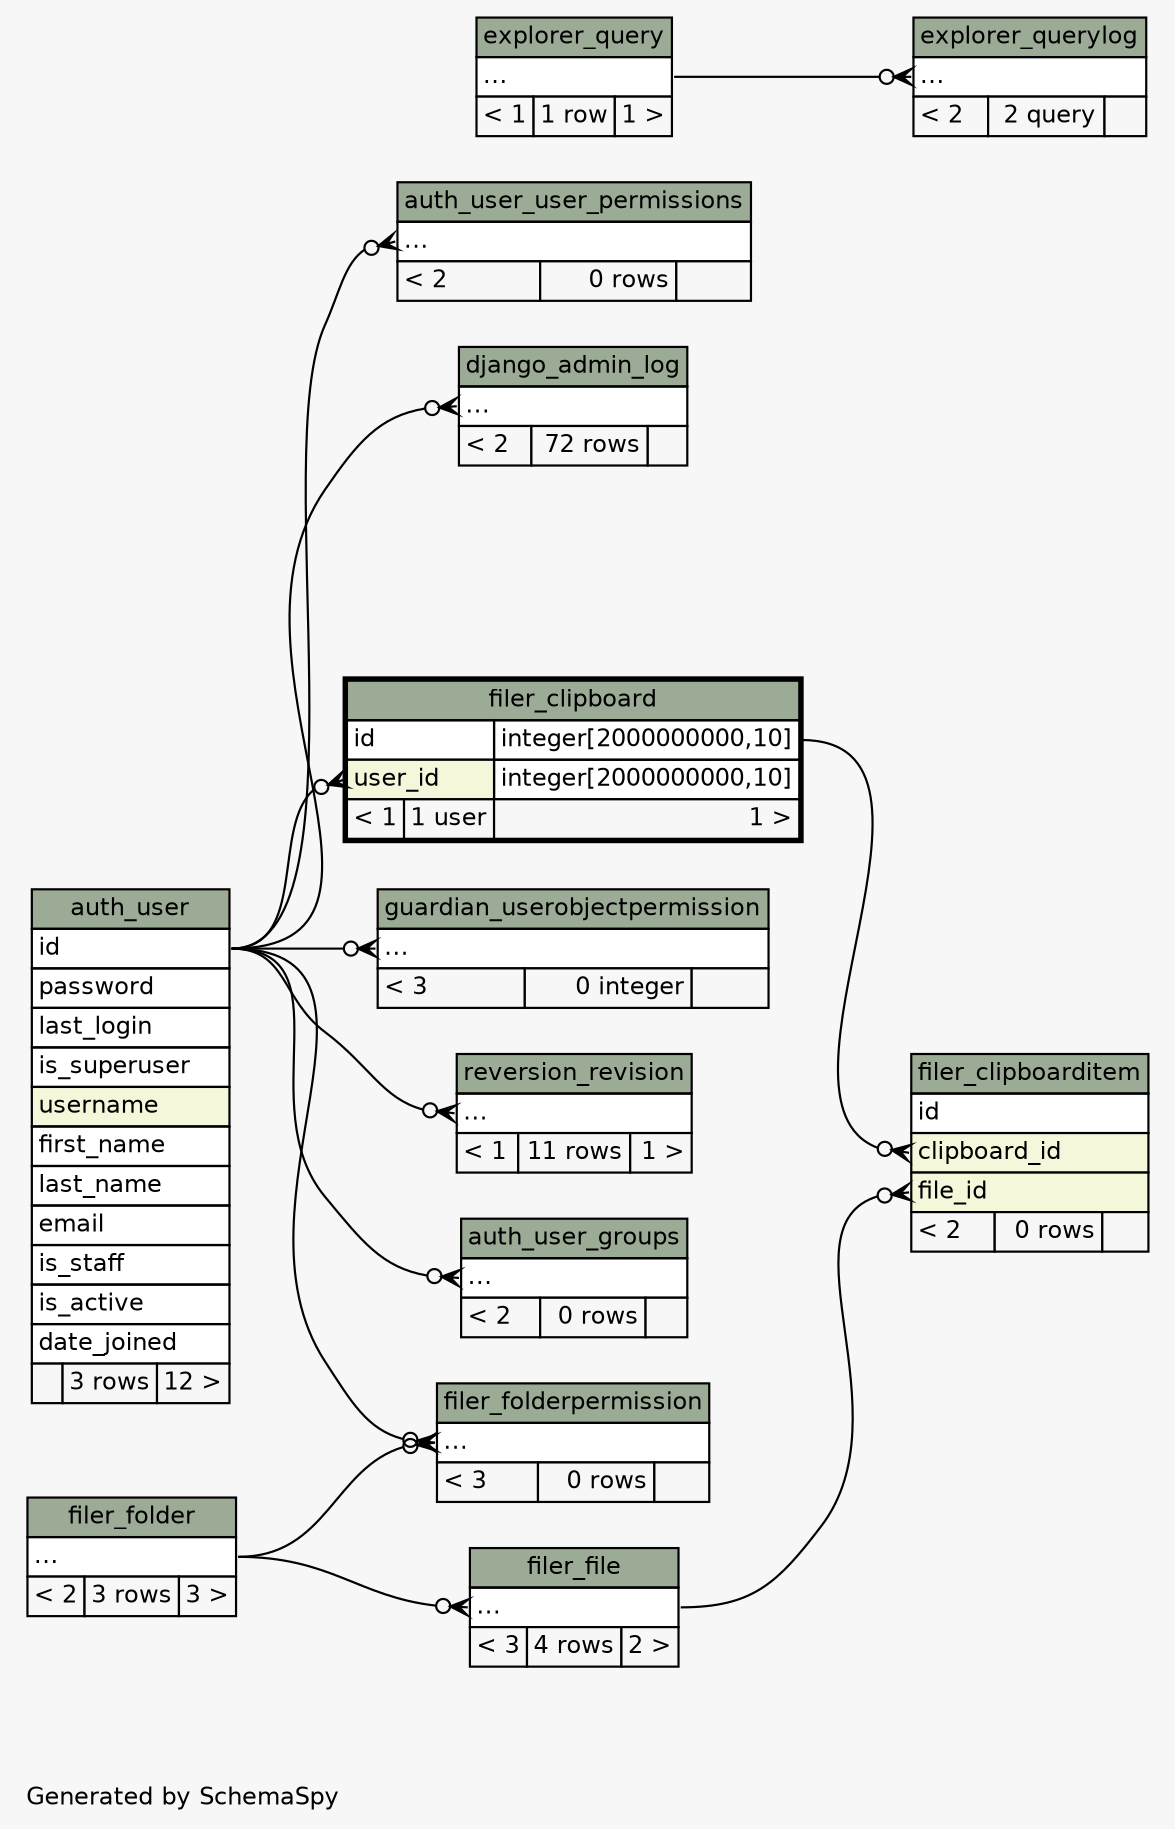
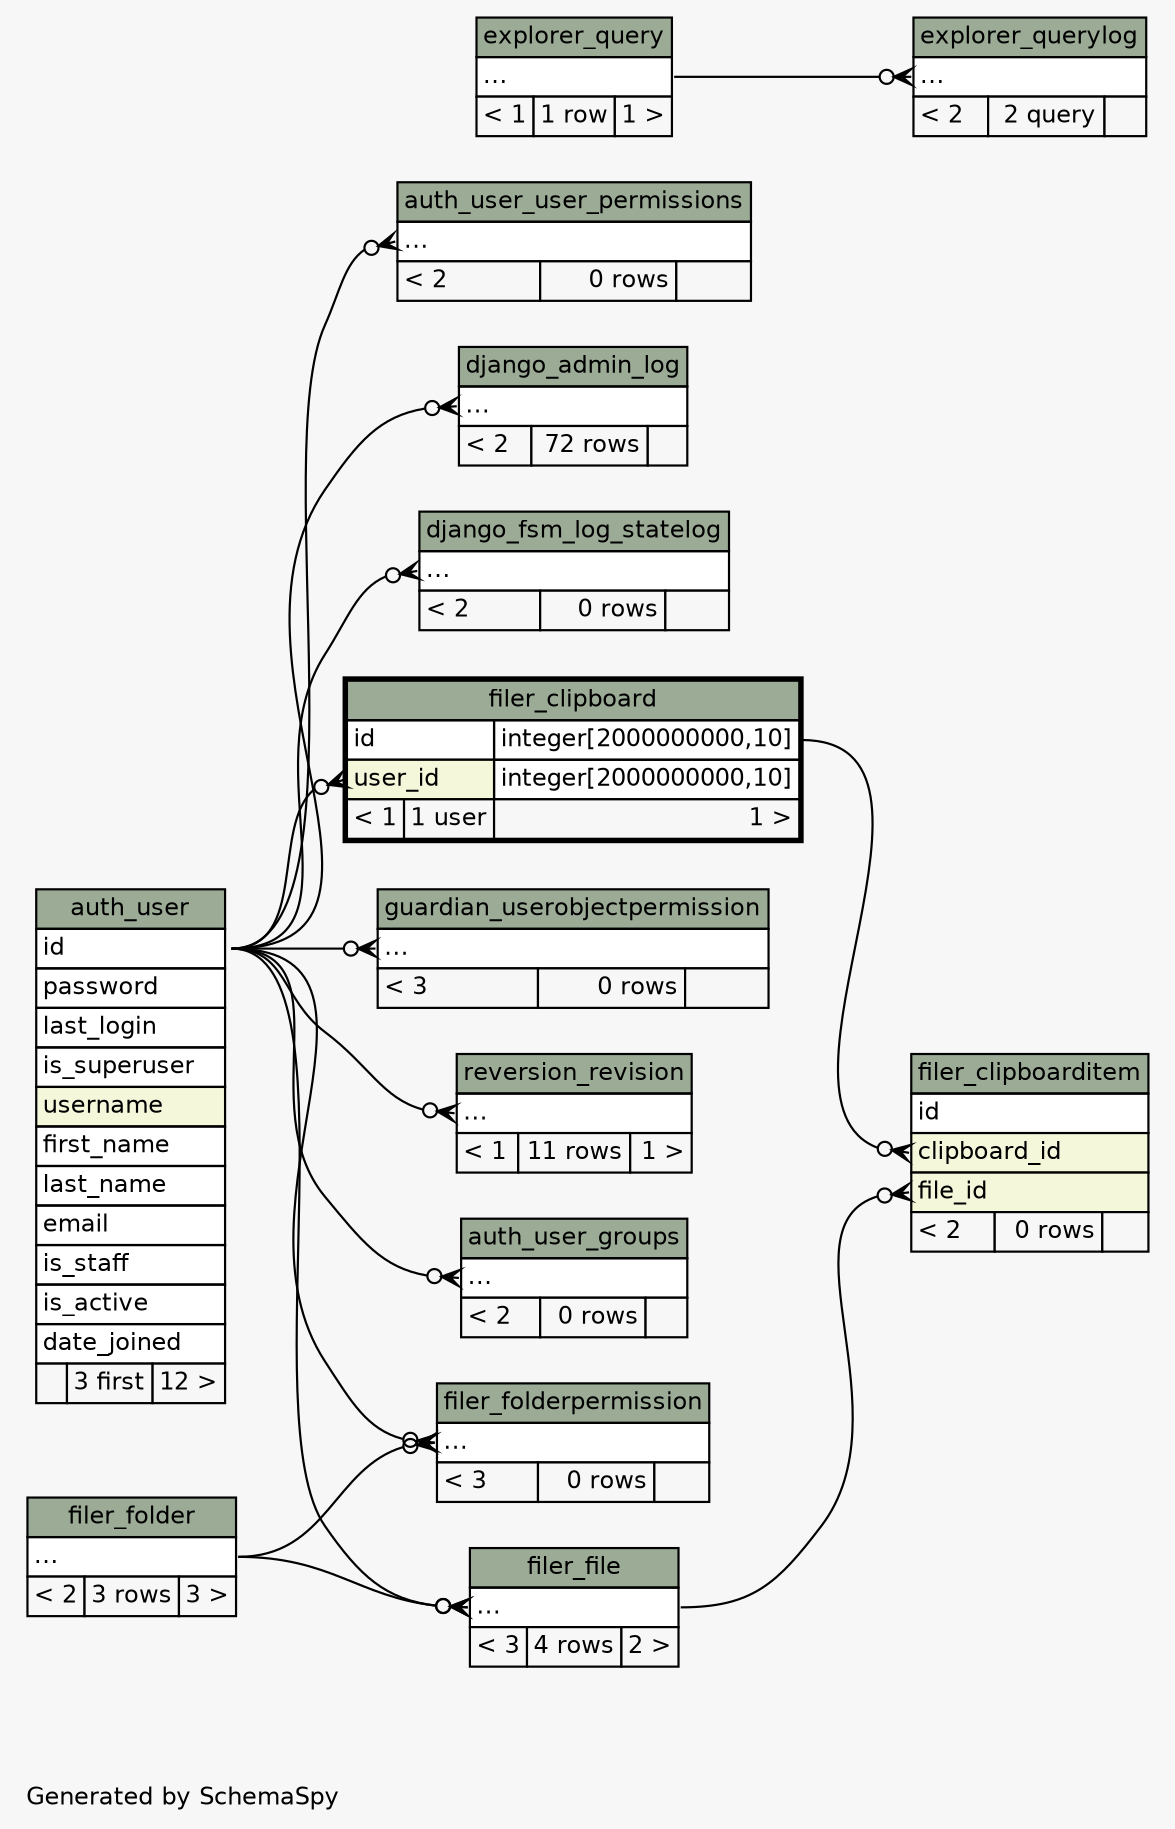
node "django_fsm_log_statelog": added
node "guardian_userobjectpermission": text "0 integer" -> "0 rows"
edge "auth_user" -> "filer_file": added
node "auth_user": text "3 rows" -> "3 first"
